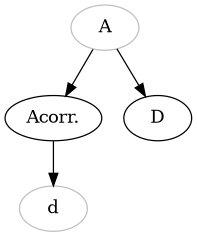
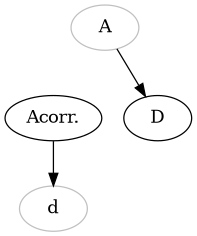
edge "A" -> "Acorr.": removed
